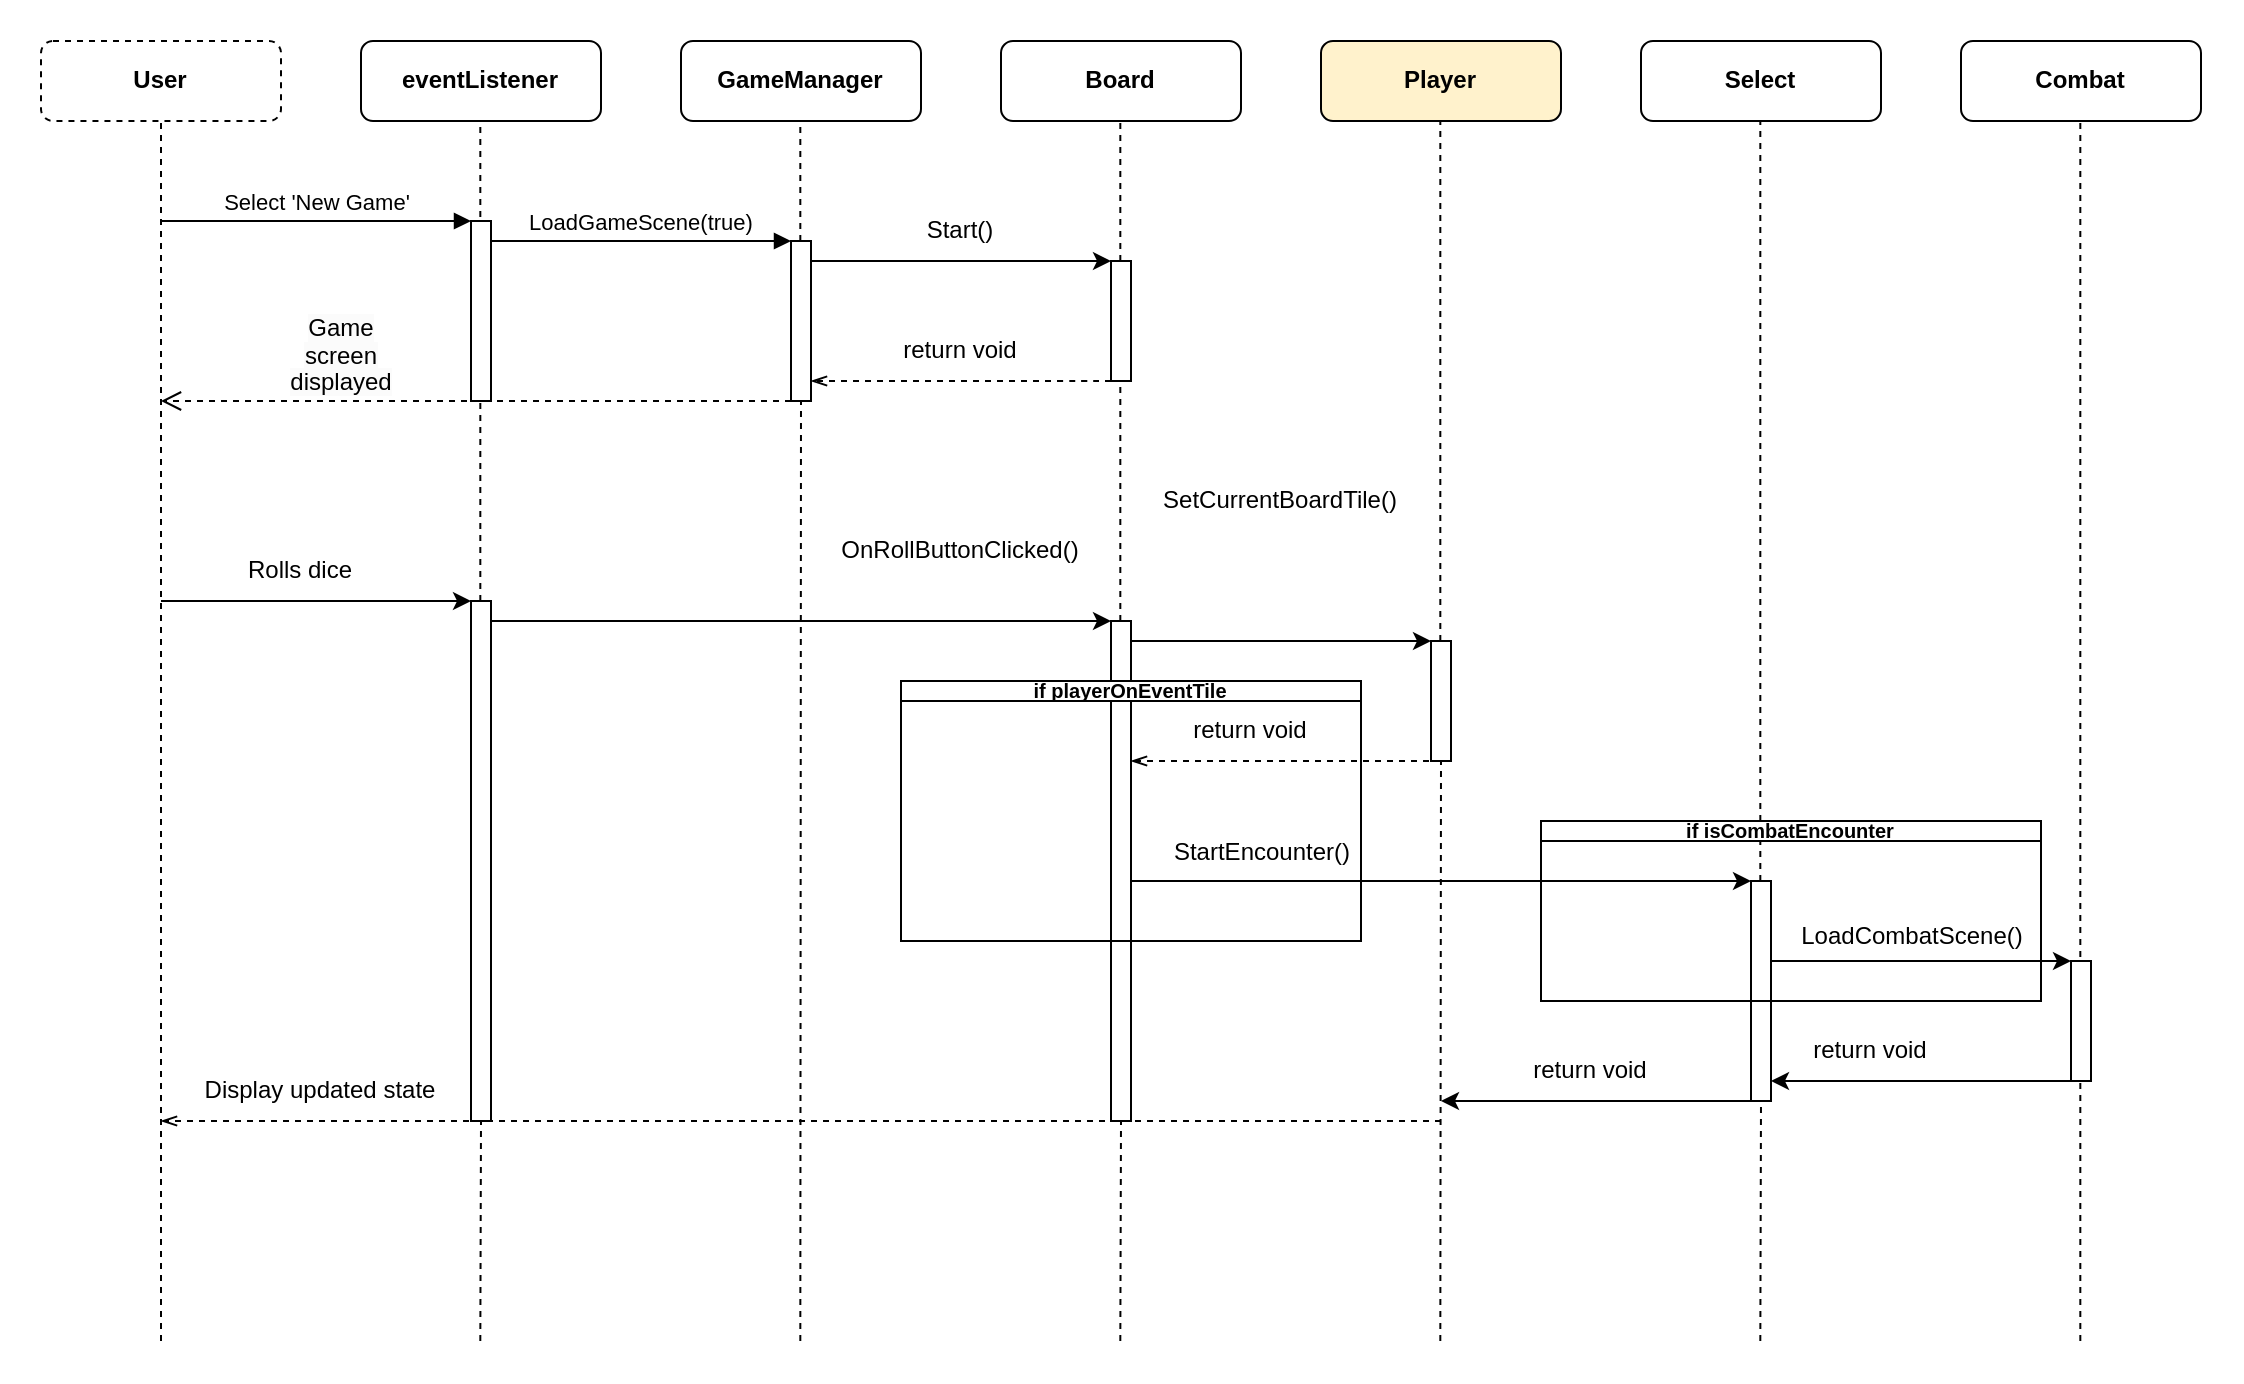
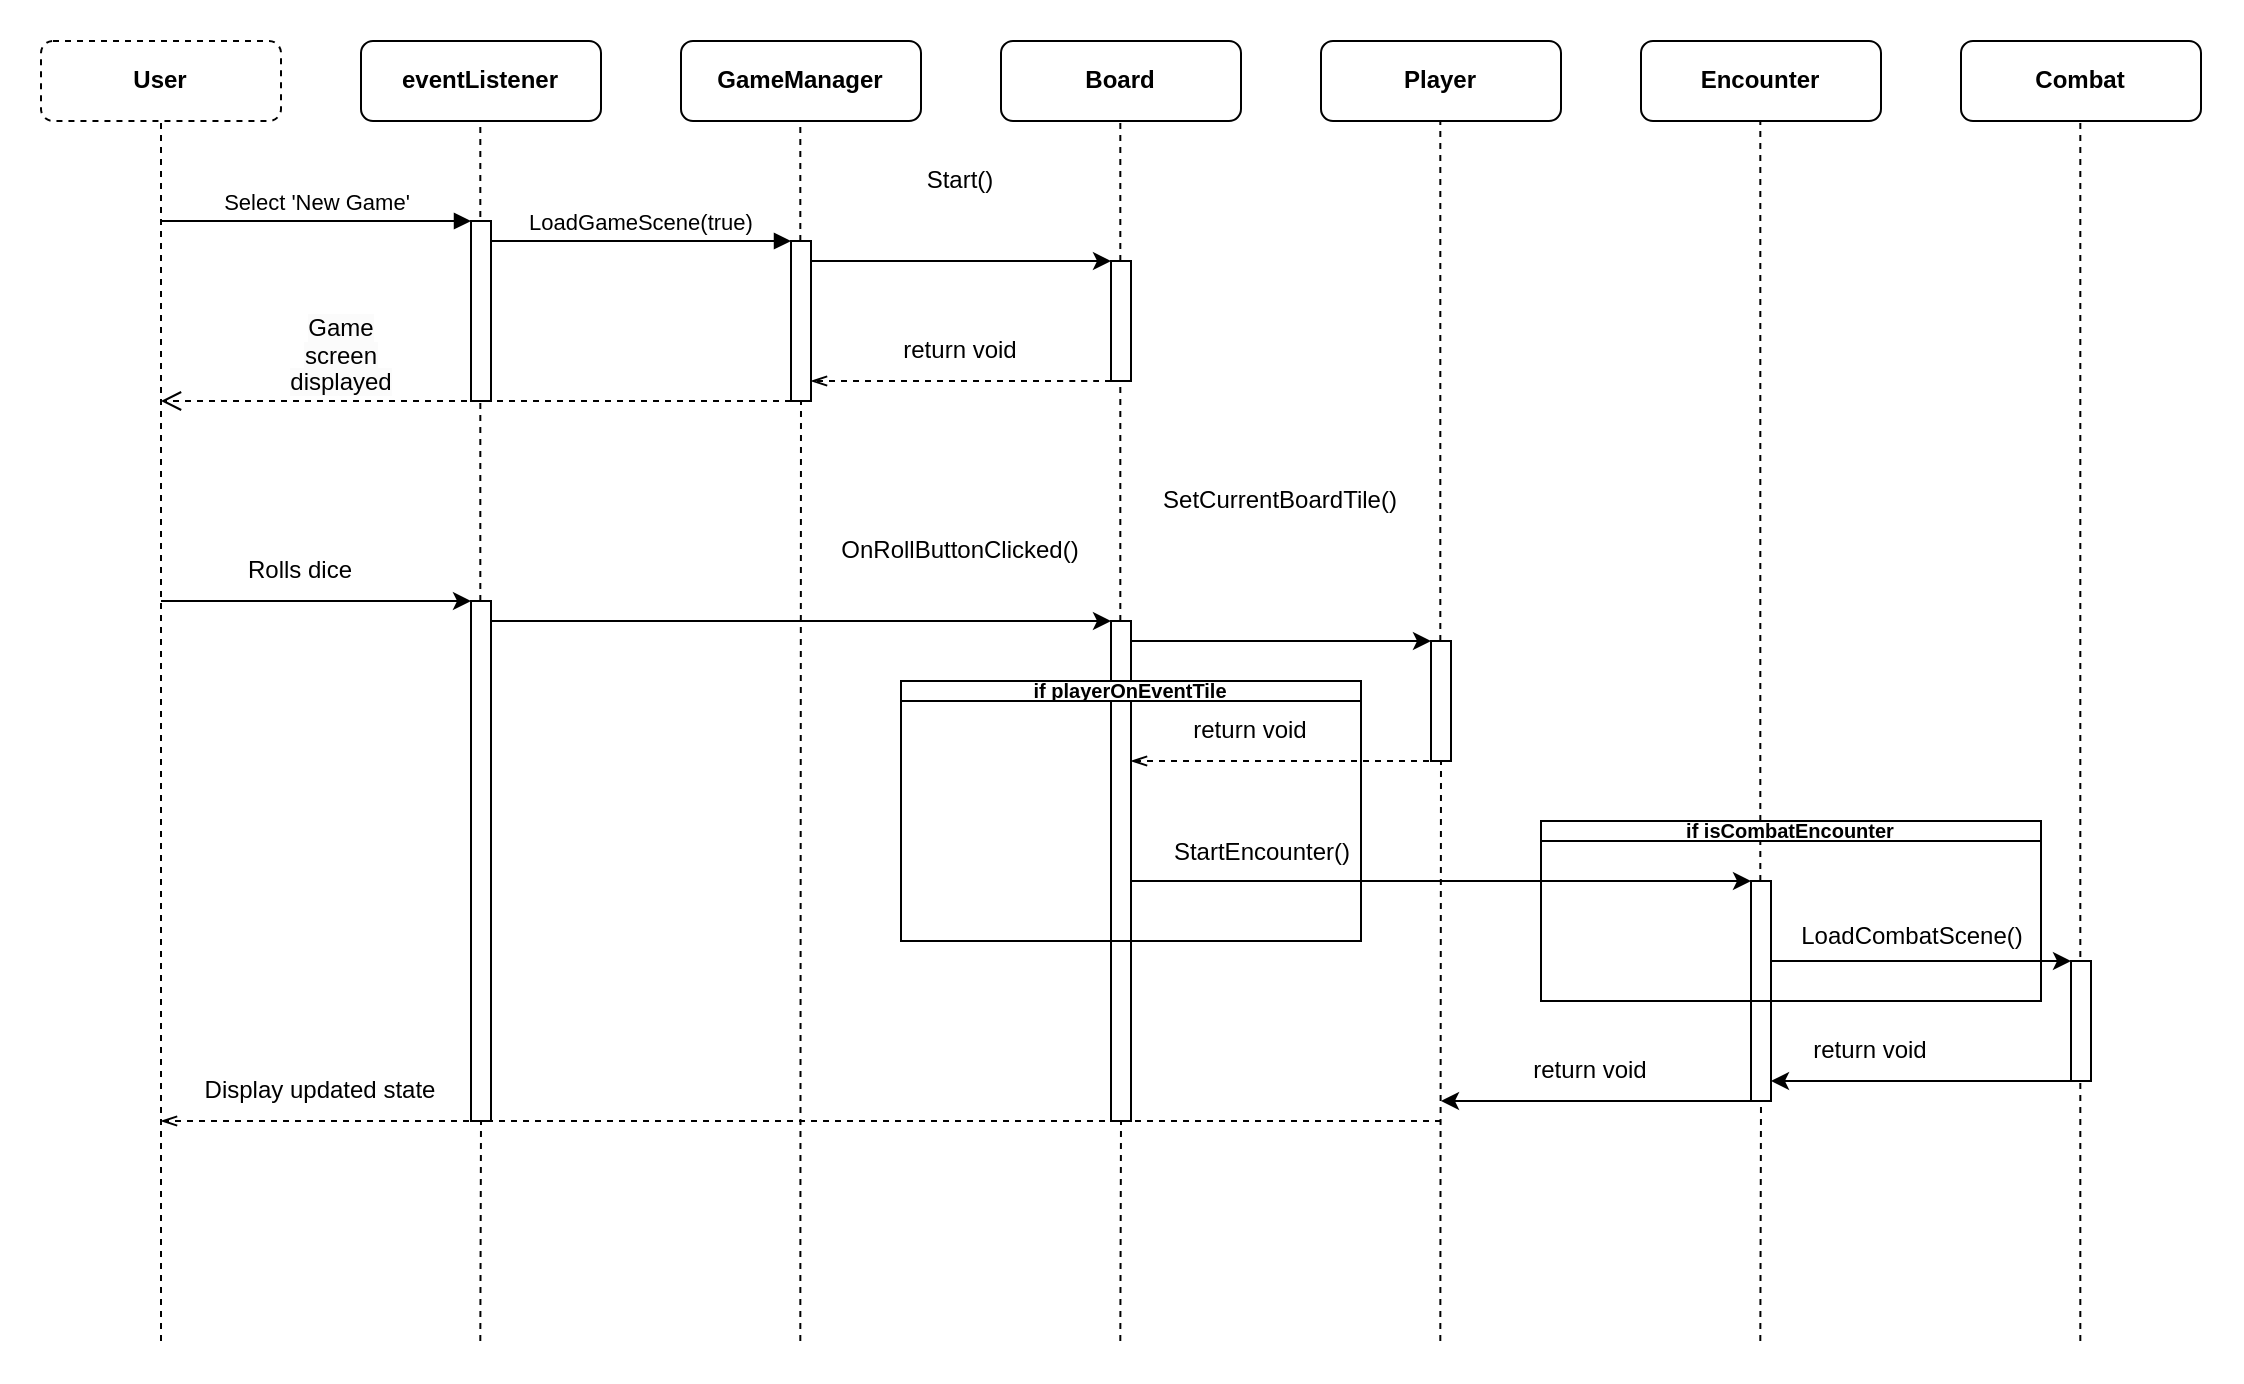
node "Player": fillcolor #fff2cc -> #ffffff
node "Select": label "Select" -> "Encounter"
node "Start()": moved (961, 231) -> (961, 181)
